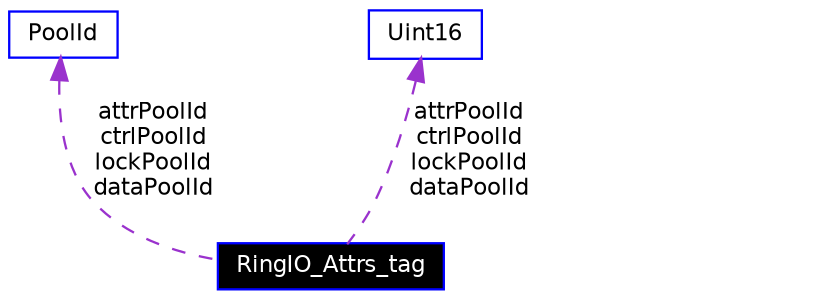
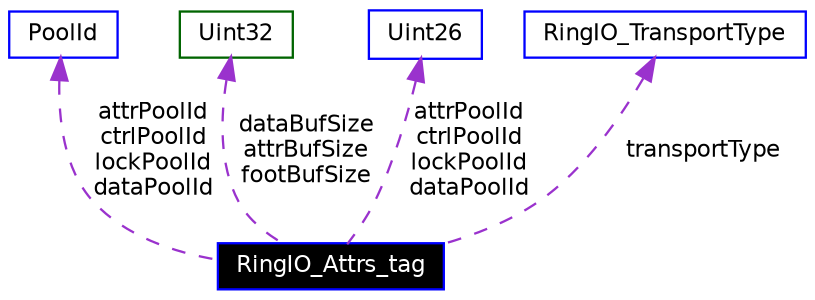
node "Uint32": added
node "Uint16": label "Uint16" -> "Uint26"
node "RingIO_TransportType": added
